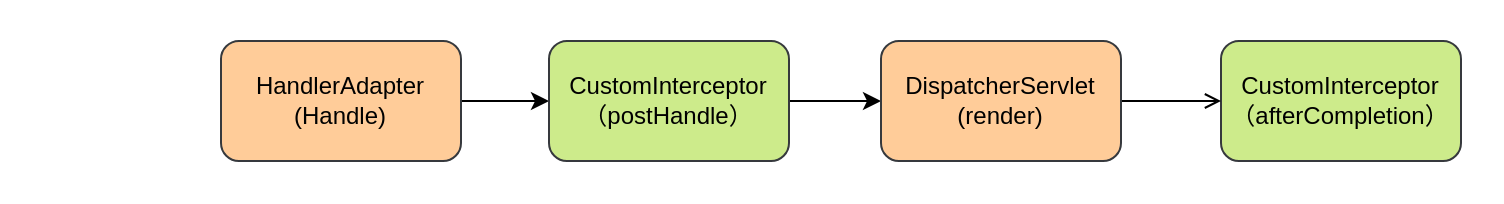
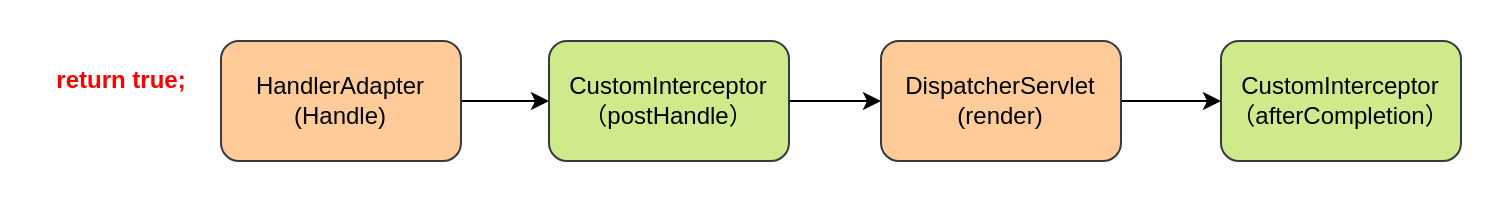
node "return true;": added
edge "DispatcherServlet (render)" -> "CustomInterceptor （afterCompletion）": arrowhead open -> classic
